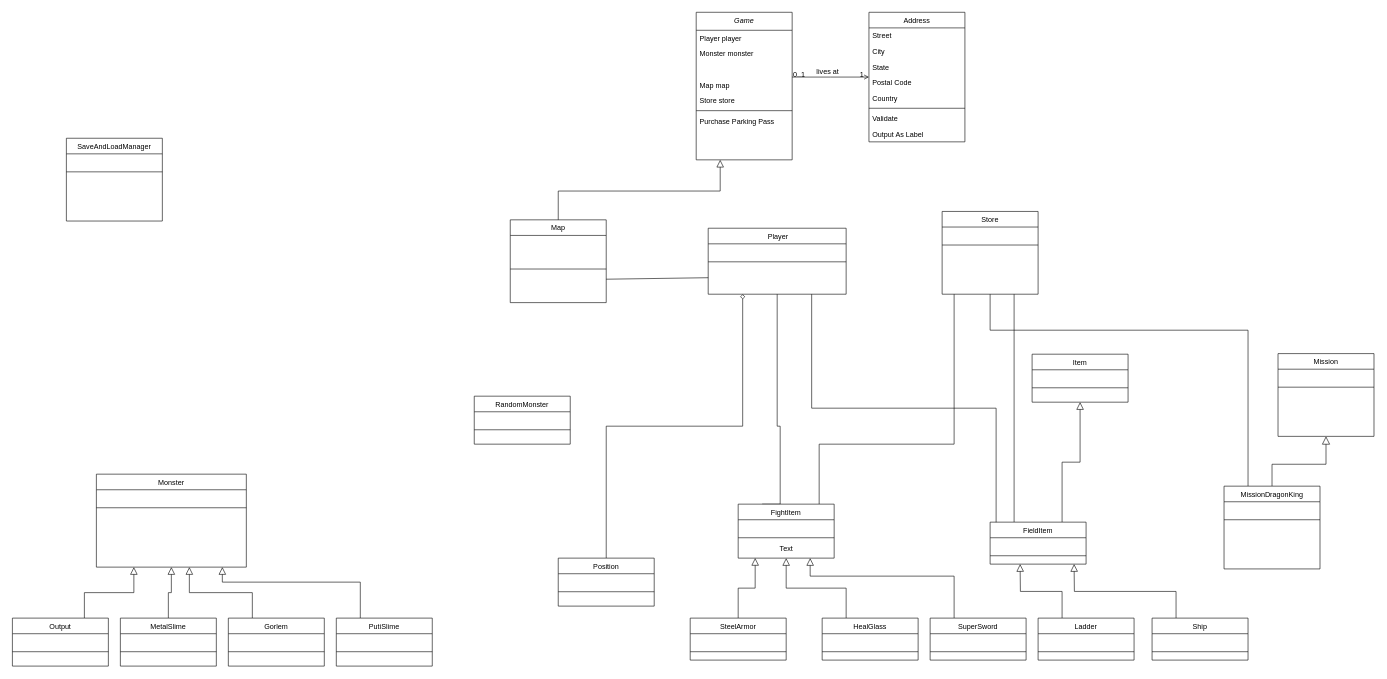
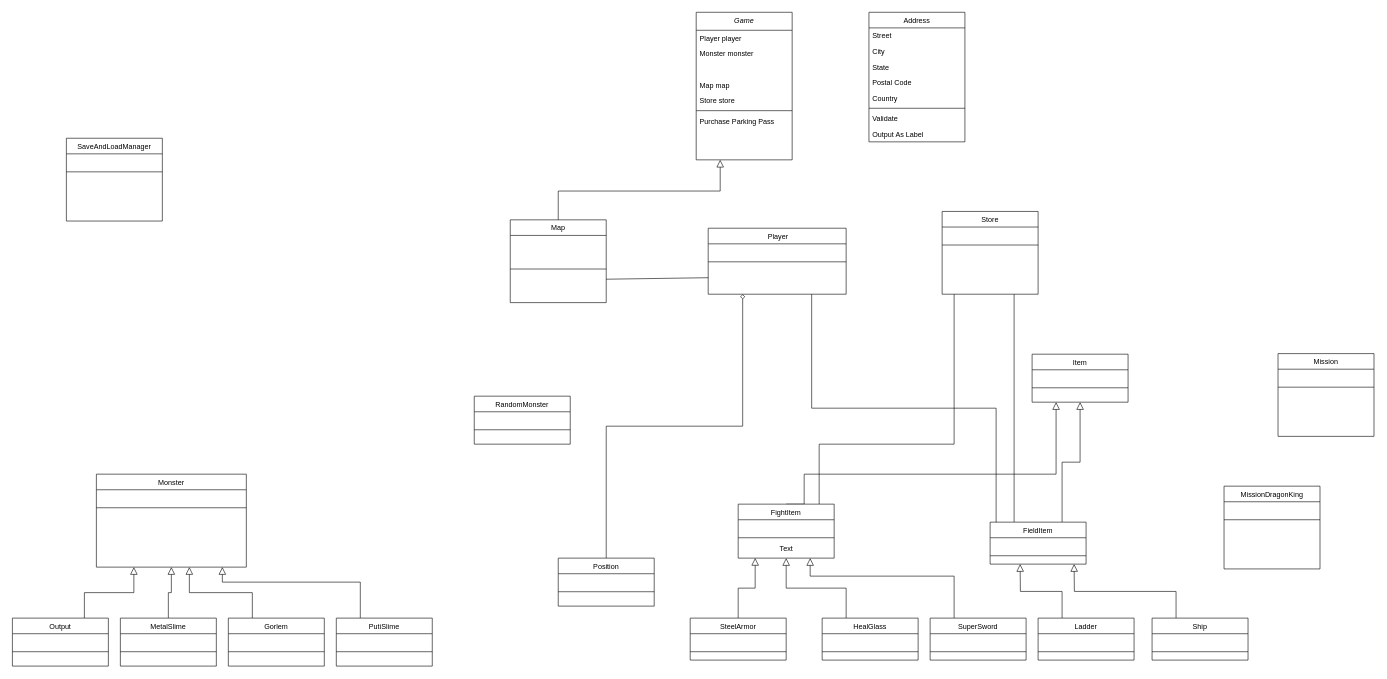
edge "Game" -> "Address": removed, labels "0..1", "lives at", "1"
edge "Store" -- "MissionDragonKing": removed
edge "Player" -- "FightItem": removed
edge "MissionDragonKing" -> "Mission": removed
edge "FightItem" -> "Item": added
